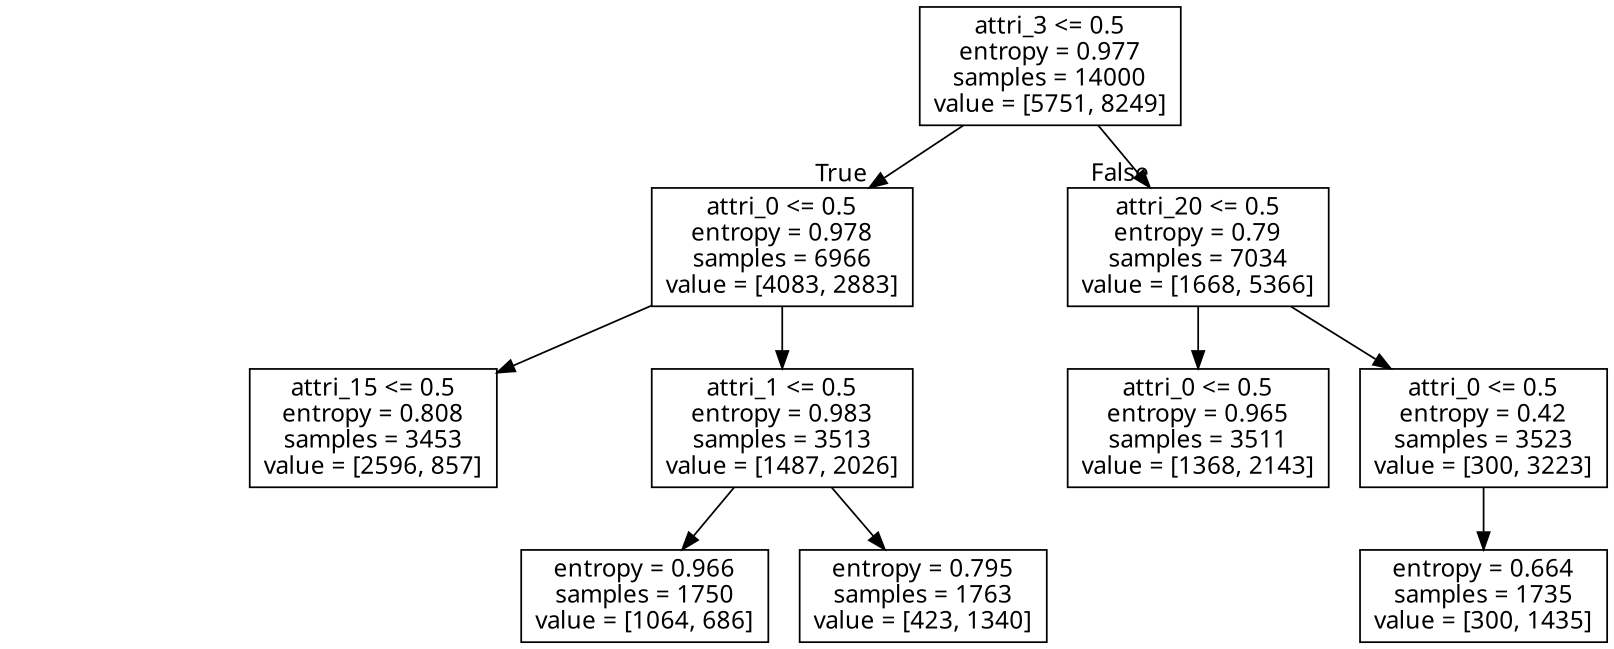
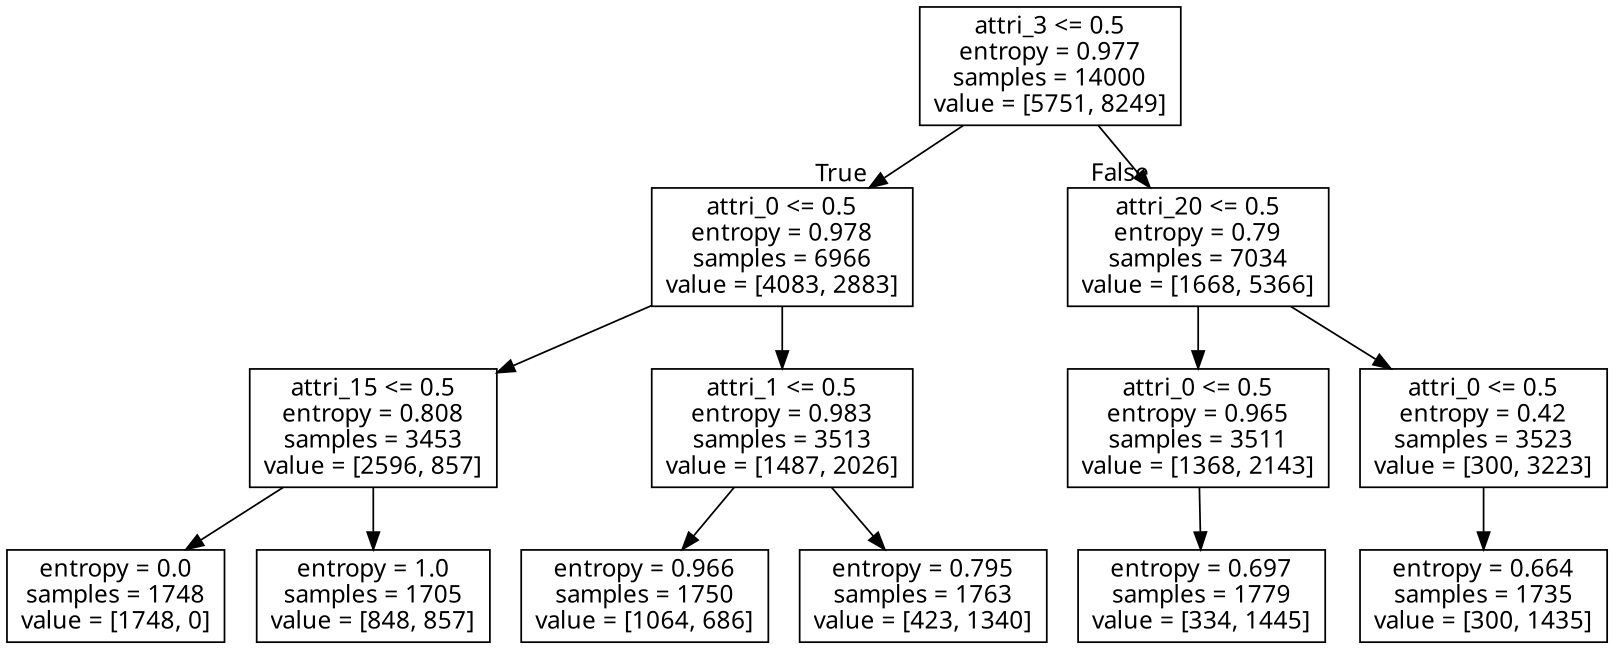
node "entropy = 0.0 samples = 1748 value = [1748, 0]": added
node "entropy = 1.0 samples = 1705 value = [848, 857]": added
node "entropy = 0.697 samples = 1779 value = [334, 1445]": added
